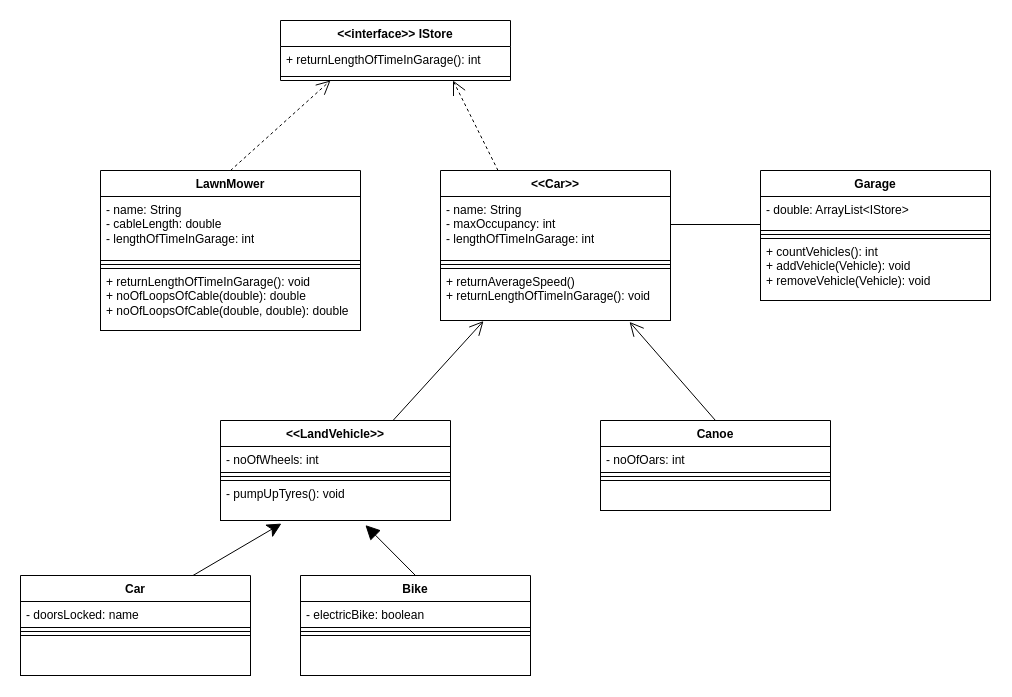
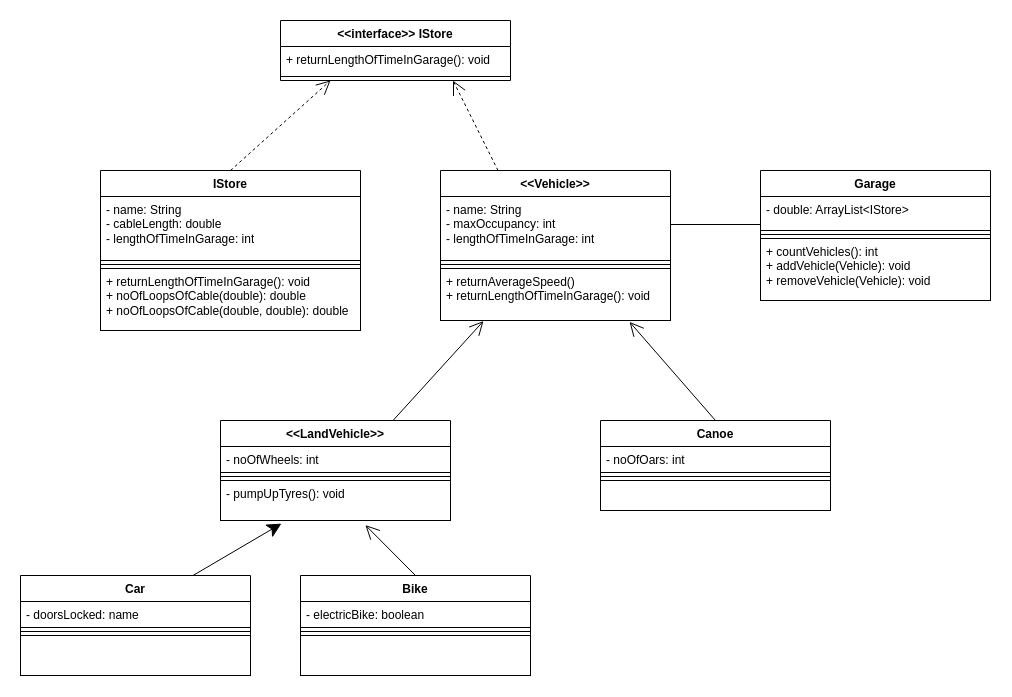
node "+ returnLengthOfTimeInGarage(): int": label "+ returnLengthOfTimeInGarage(): int" -> "+ returnLengthOfTimeInGarage(): void"
node "LawnMower": label "LawnMower" -> "IStore"
node "<<Car>>": label "<<Car>>" -> "<<Vehicle>>"
edge "Bike" -> "- pumpUpTyres(): void": arrowhead block -> open
